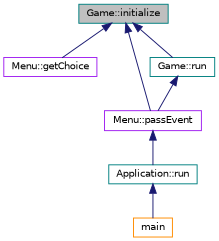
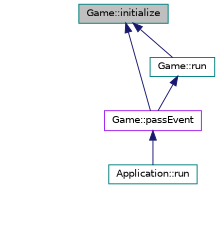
node "Menu::getChoice": removed
node "Menu::passEvent": label "Menu::passEvent" -> "Game::passEvent"
node "main": removed
